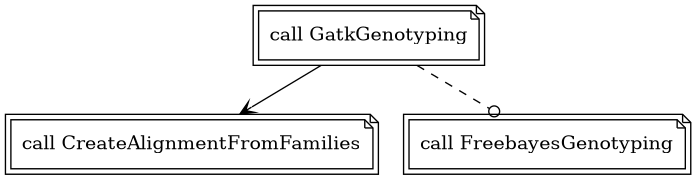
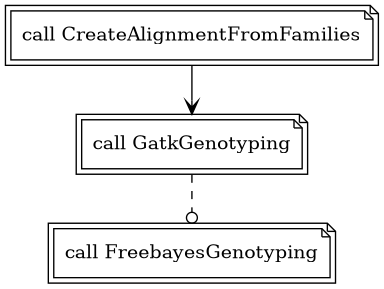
edge "call GatkGenotyping" -> "call CreateAlignmentFromFamilies": reversed
